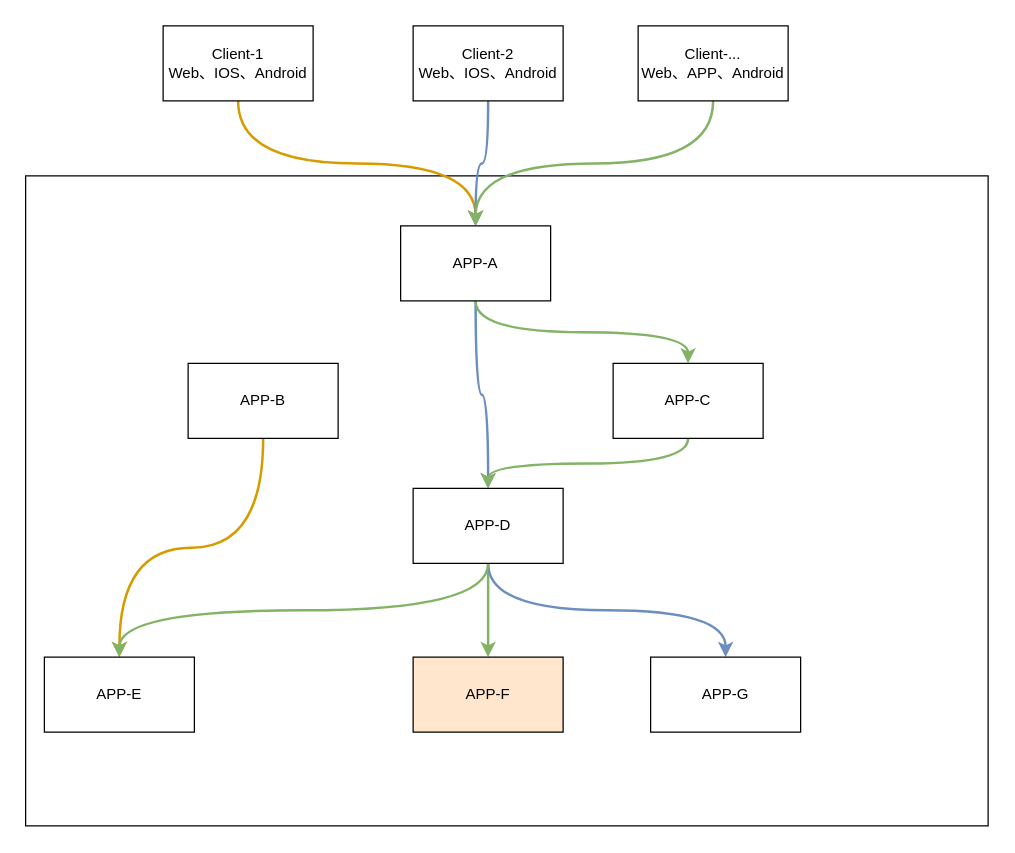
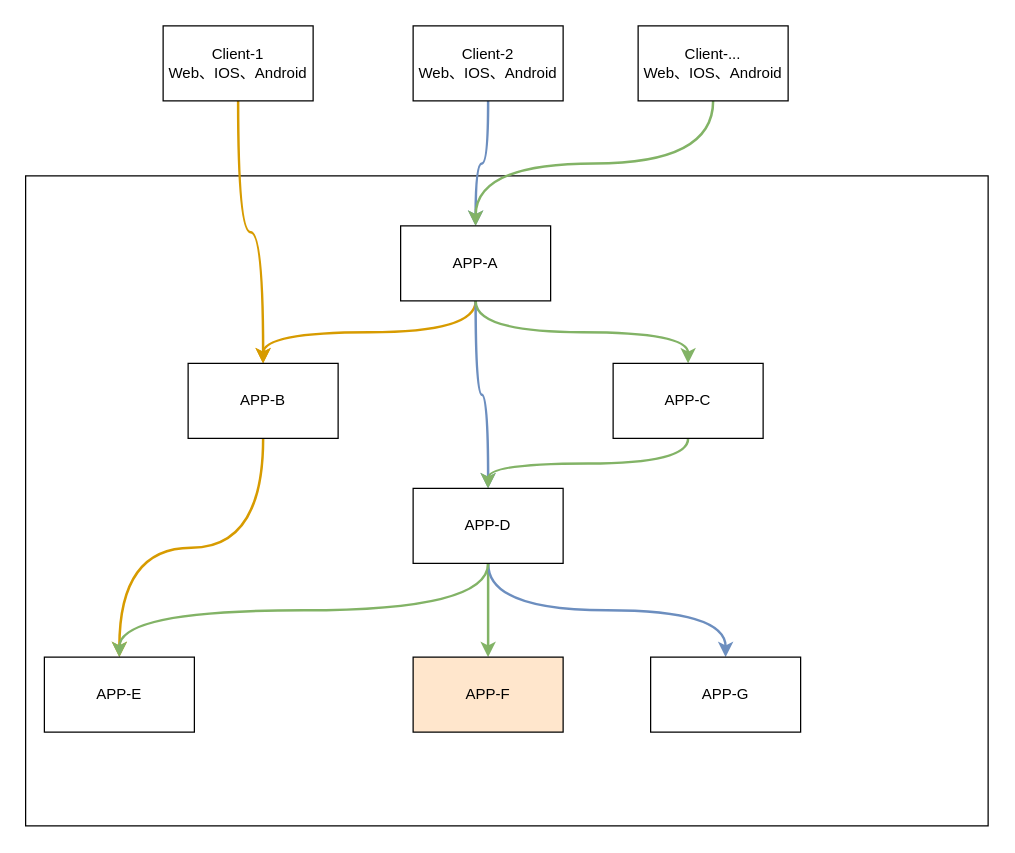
node "Client-... Web、APP、Android": label "Client-... Web、APP、Android" -> "Client-... Web、IOS、Android"
edge "Client-1 Web、IOS、Android" -> "APP-A": now "Client-1 Web、IOS、Android" -> "APP-B"
edge "APP-A" -> "APP-B": added
